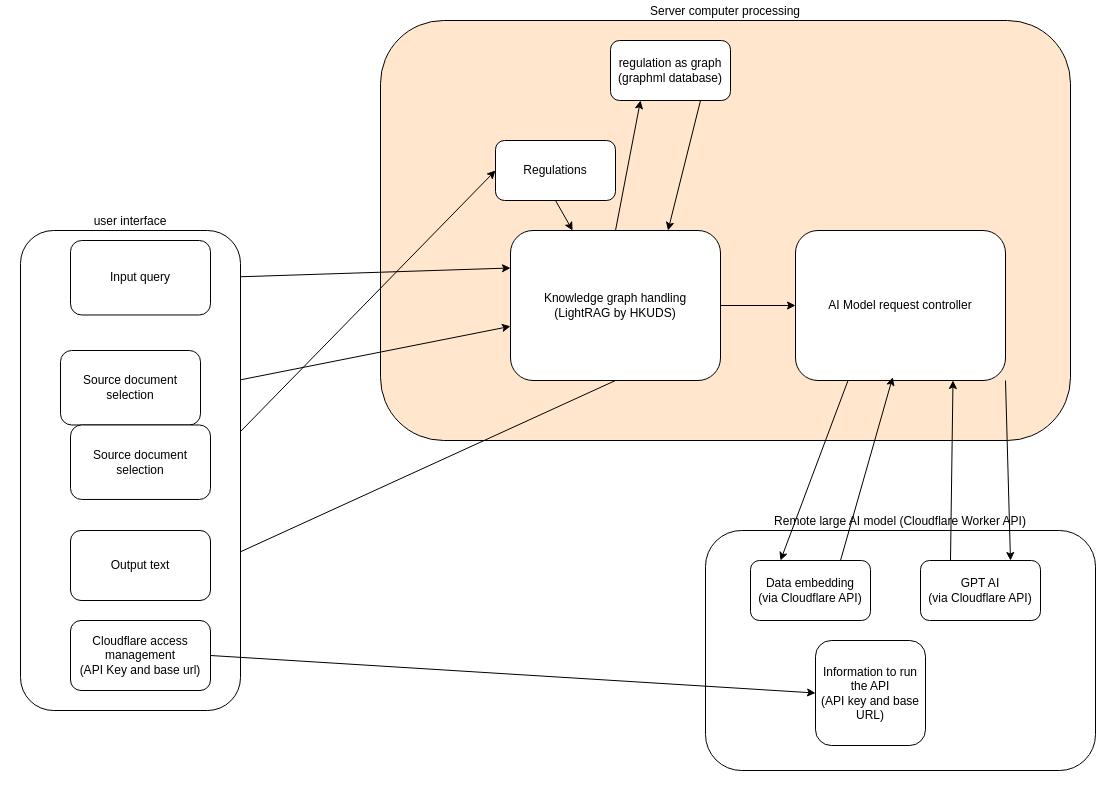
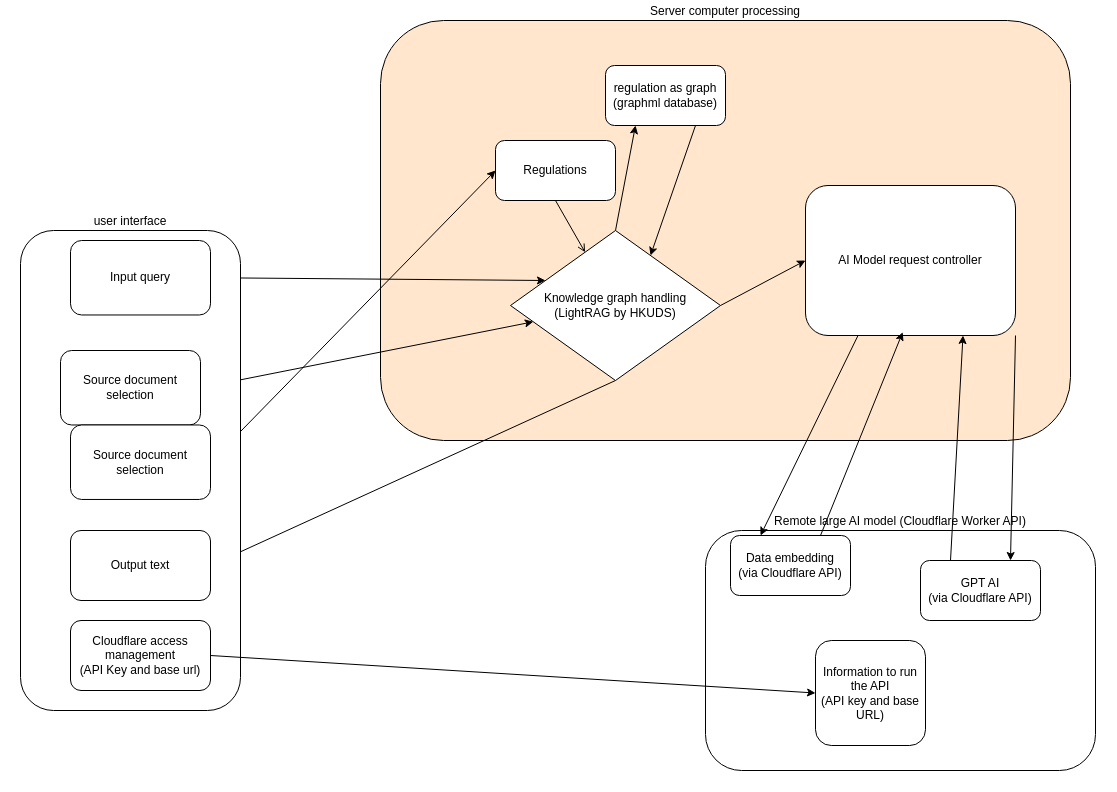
node "regulation as graph (graphml database)": moved (671, 71) -> (666, 96)
edge "Regulations" -> "Knowledge graph handling (LightRAG by HKUDS)": arrowhead classic -> open
node "Knowledge graph handling (LightRAG by HKUDS)": shape rounded rectangle -> diamond
node "AI Model request controller": moved (901, 306) -> (911, 261)
node "Data embedding (via Cloudflare API)": moved (811, 591) -> (791, 566)
